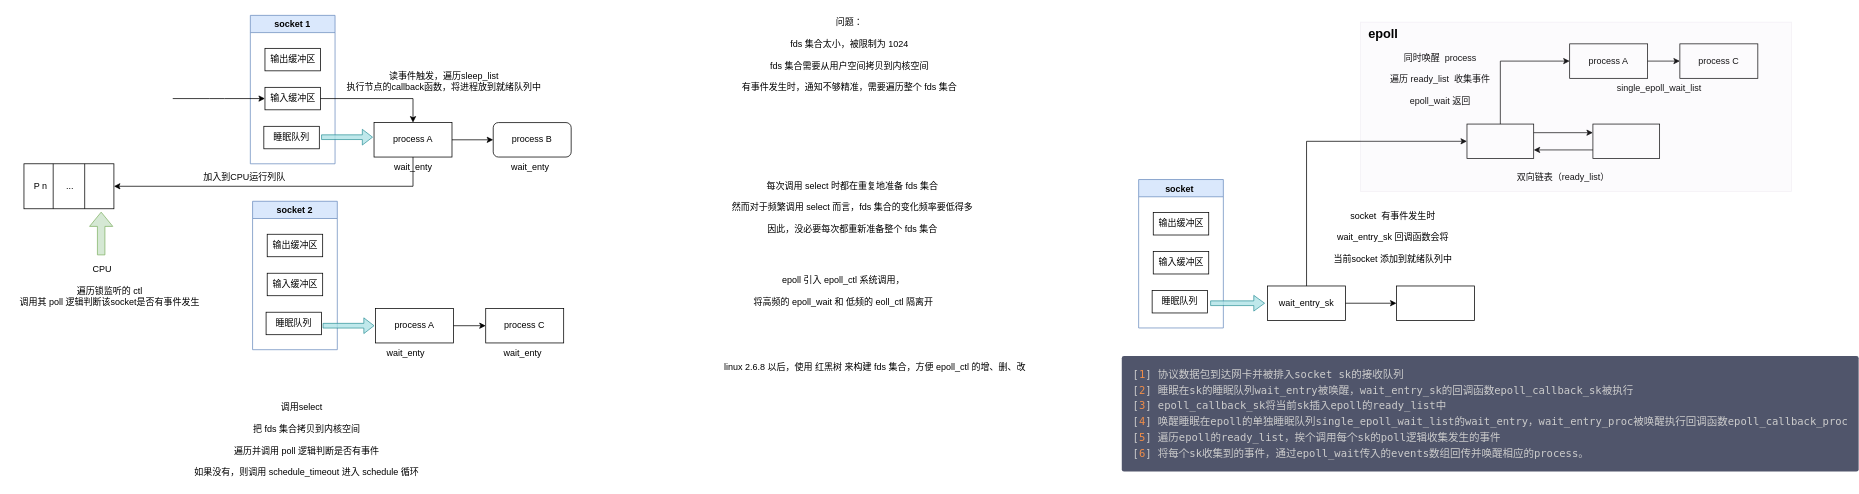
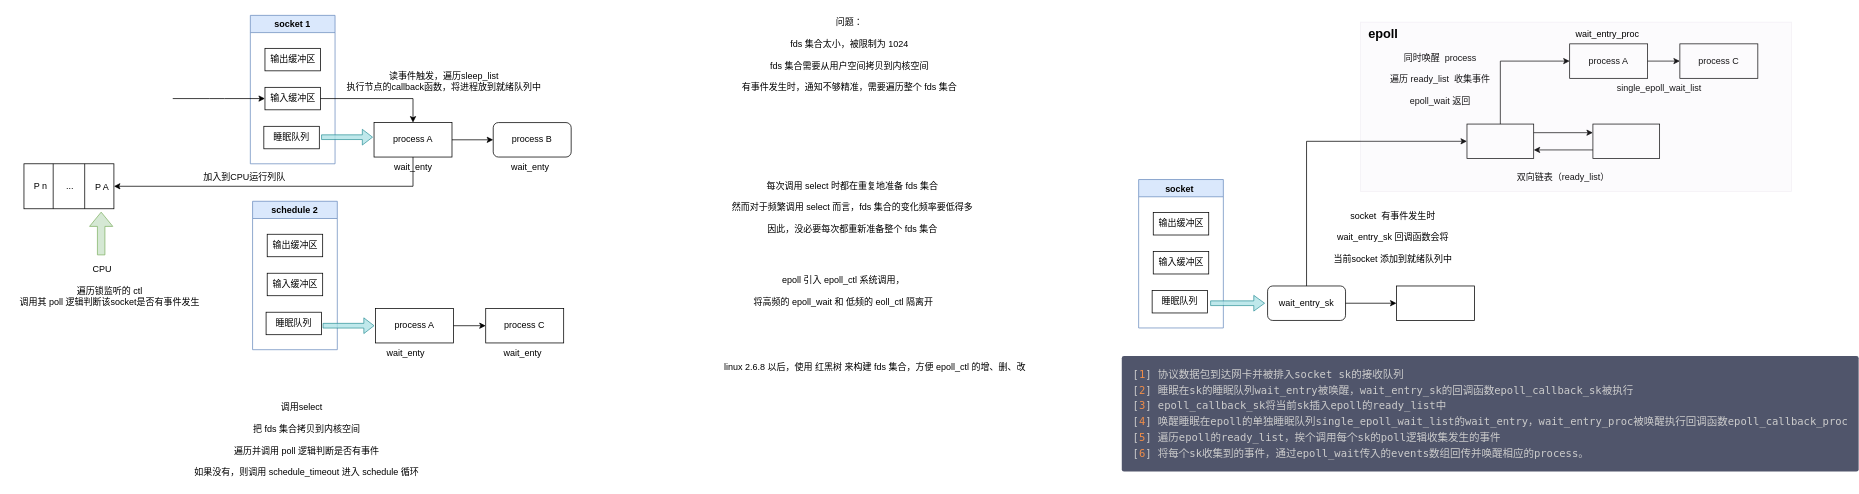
node "wait_entry_proc": added
node "P A": added
node "socket 2": label "socket 2" -> "schedule 2"
node "wait_entry_sk": shape rectangle -> rounded rectangle
